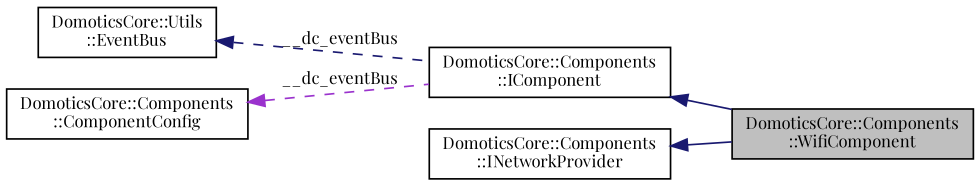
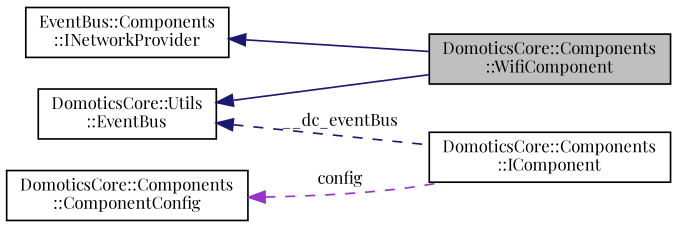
edge "DomoticsCore::Components ::IComponent" -> "DomoticsCore::Components ::ComponentConfig": label " __dc_eventBus" -> " config"
edge "DomoticsCore::Components ::WifiComponent" -> "DomoticsCore::Components ::IComponent": now "DomoticsCore::Components ::WifiComponent" -> "DomoticsCore::Utils ::EventBus"
node "DomoticsCore::Components ::INetworkProvider": label "DomoticsCore::Components ::INetworkProvider" -> "EventBus::Components ::INetworkProvider"
